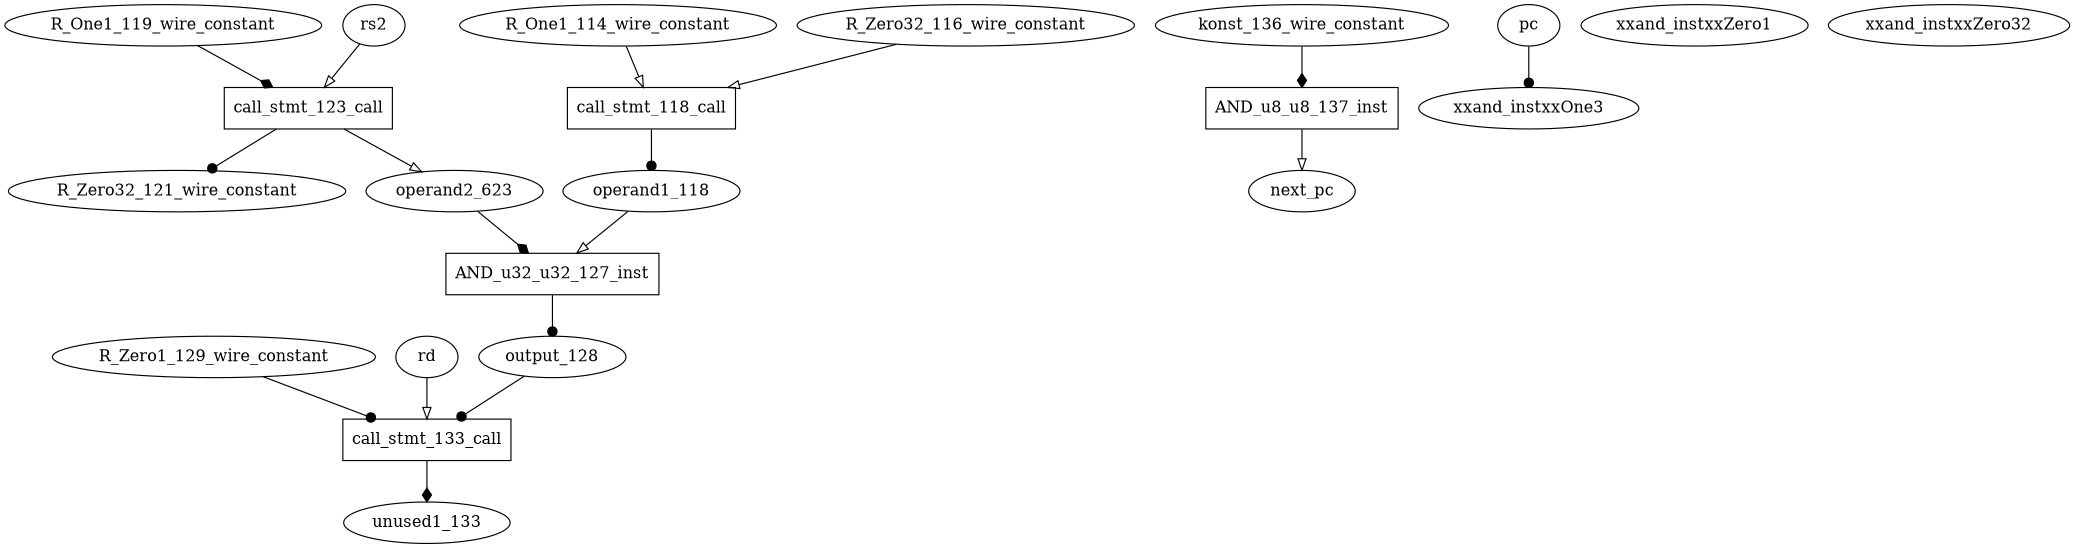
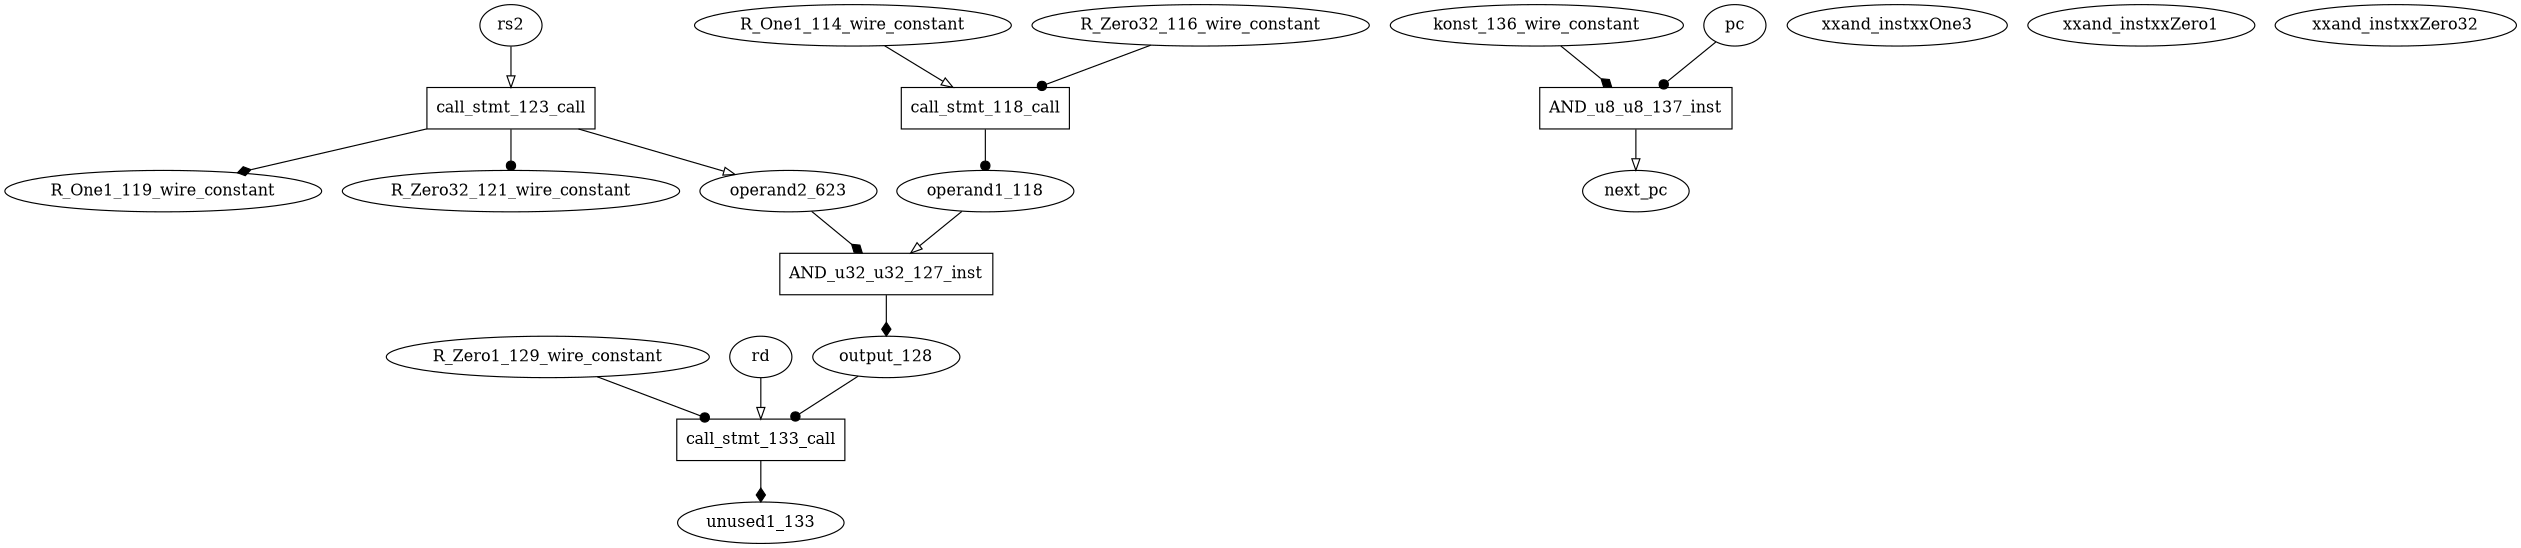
edge "pc" -> "xxand_instxxOne3": now "pc" -> "AND_u8_u8_137_inst"
edge "R_One1_119_wire_constant" -> "call_stmt_123_call": reversed
edge "R_Zero32_116_wire_constant" -> "call_stmt_118_call": arrowhead onormal -> dot
edge "AND_u32_u32_127_inst" -> "output_128": arrowhead dot -> diamond
